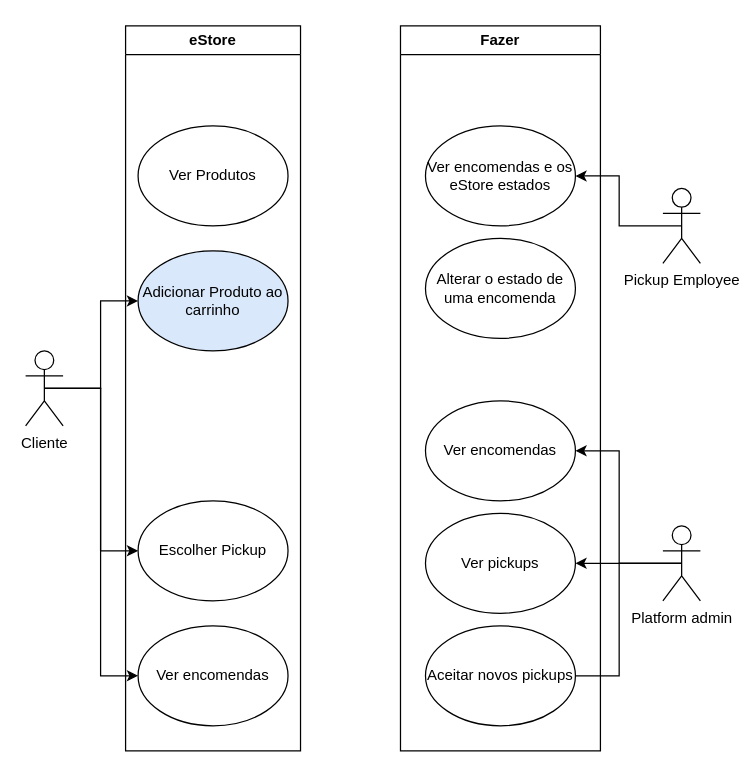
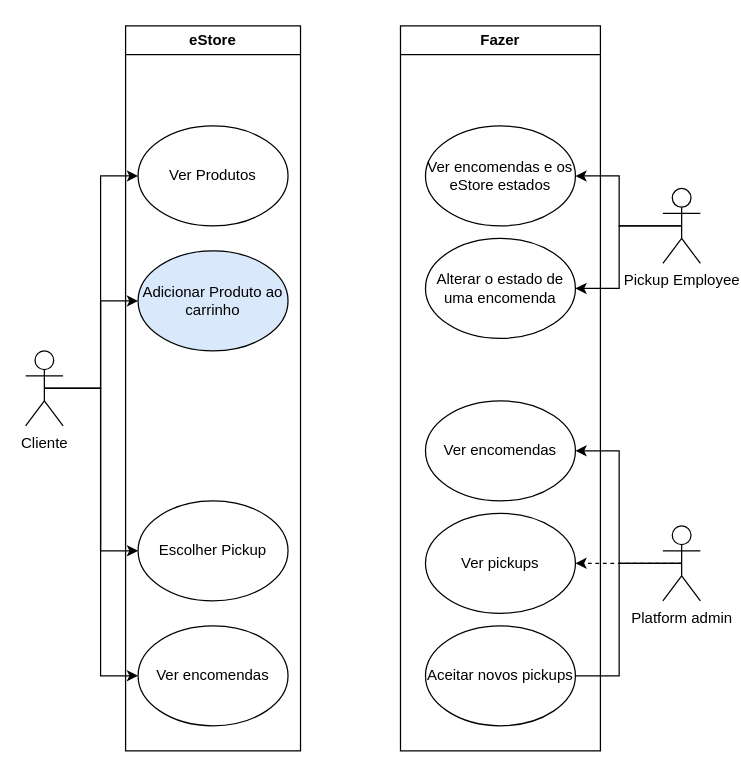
edge "Cliente" -> "Ver Produtos": added
edge "Pickup Employee" -> "Alterar o estado de uma encomenda": added
edge "Platform admin" -> "Ver pickups": style solid -> dashed
